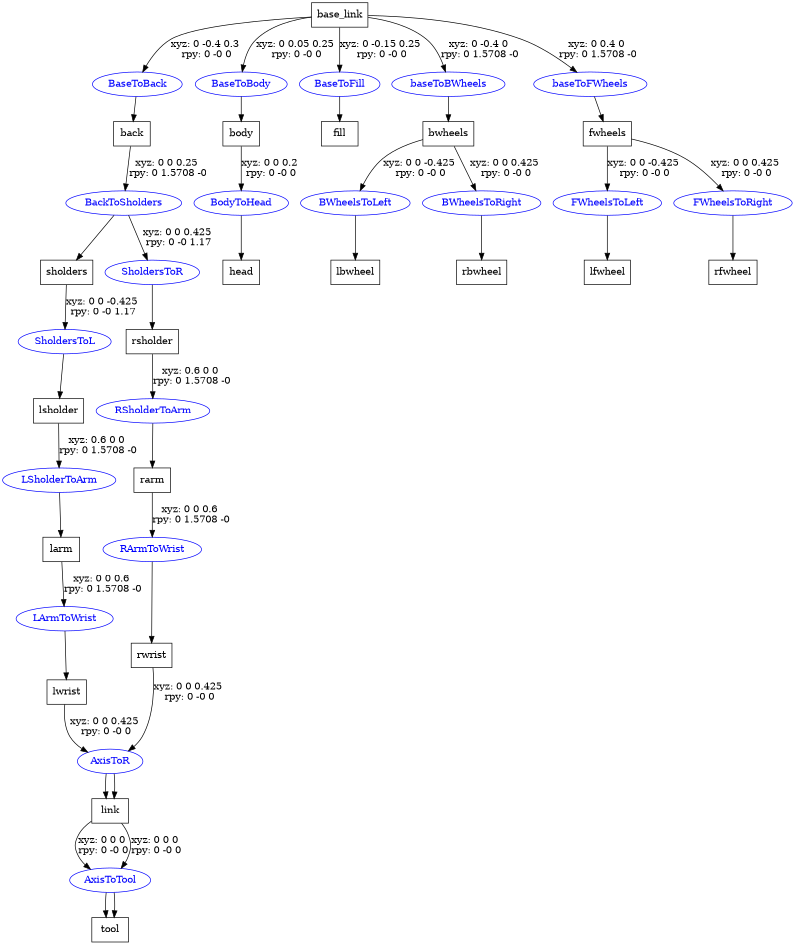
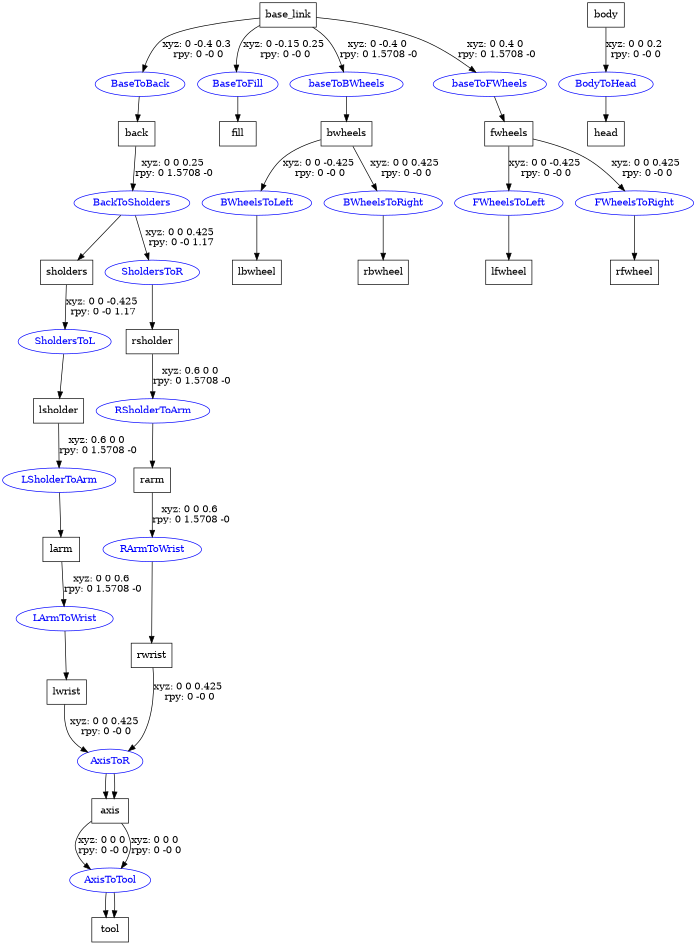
node "BaseToBody": removed
node "link": label "link" -> "axis"
